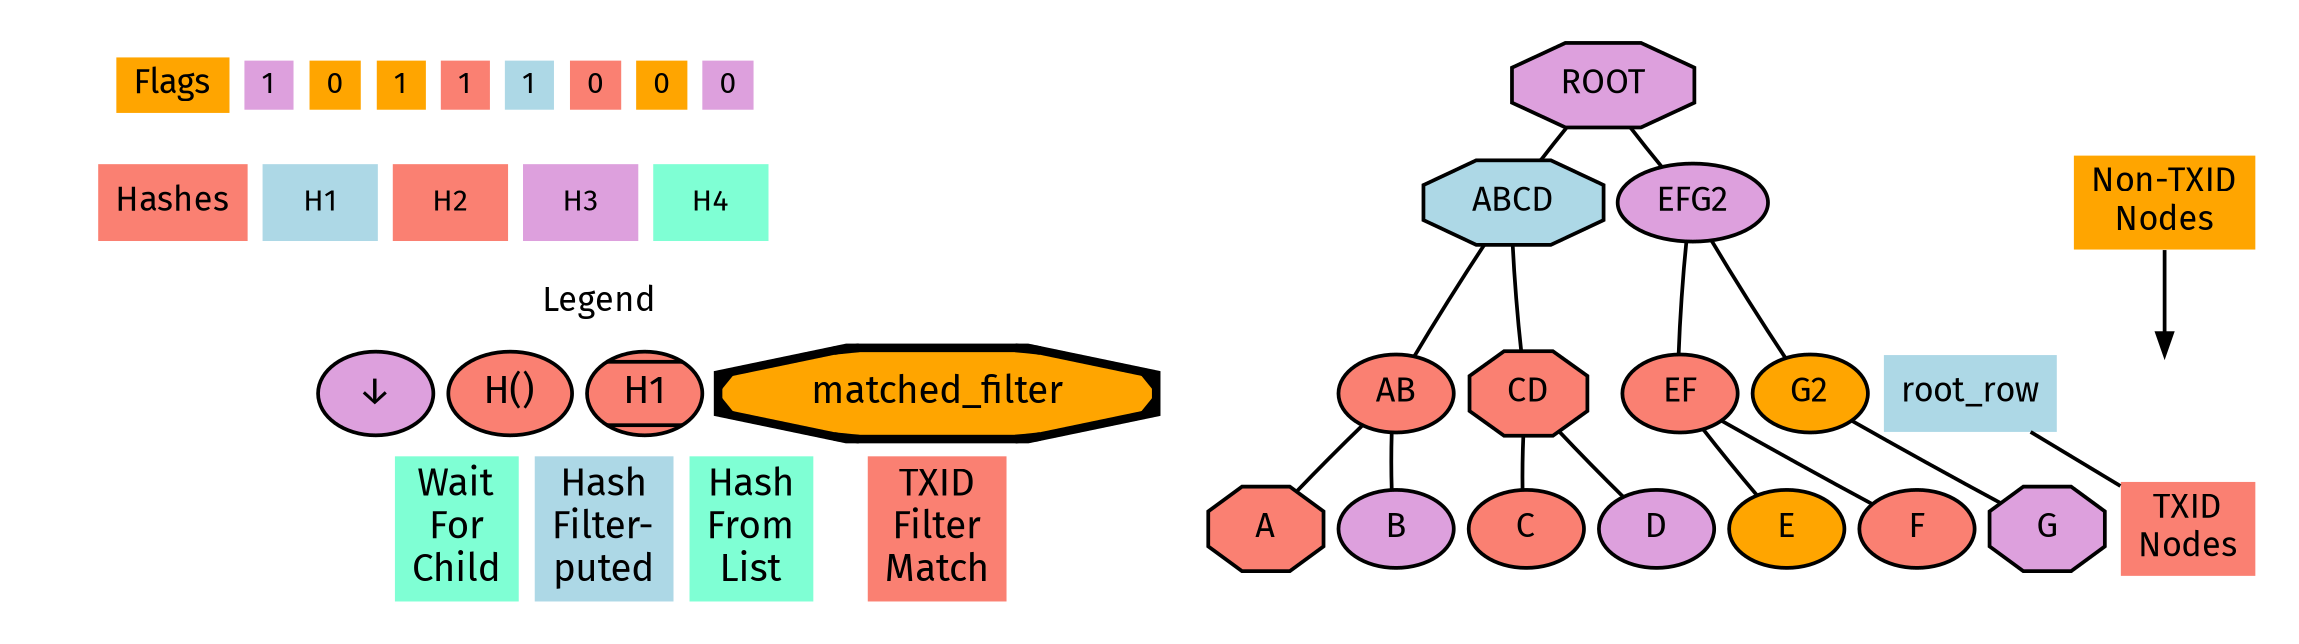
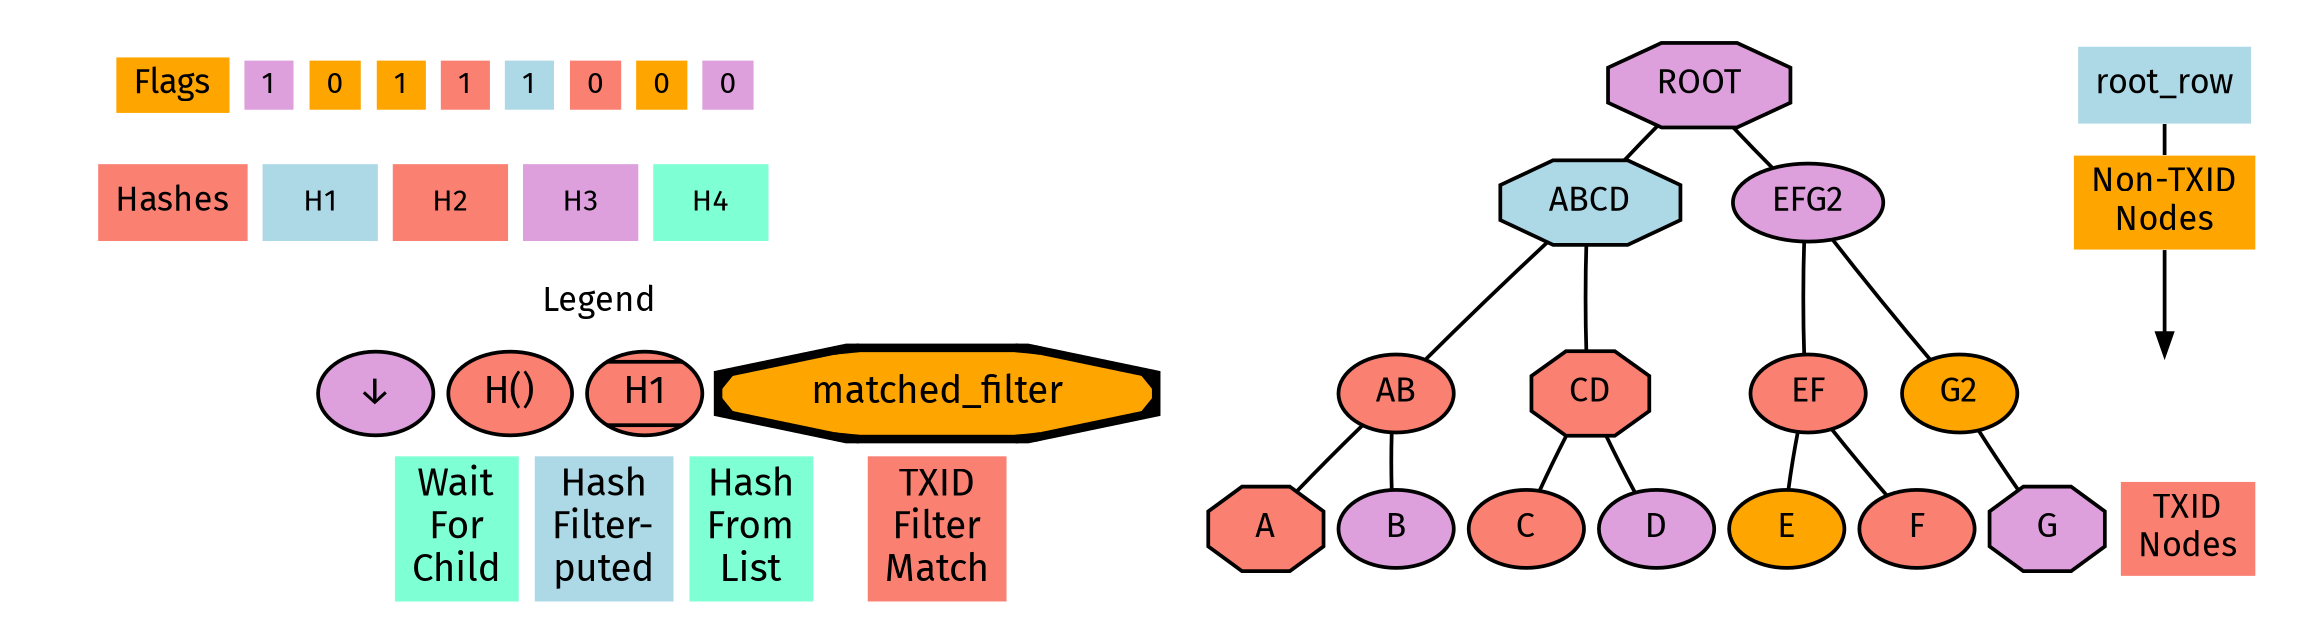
edge "root_row" -- "TXID Nodes": now "root_row" -- "Non-TXID Nodes"
